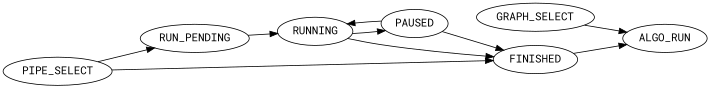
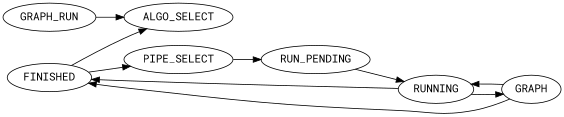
node "GRAPH_SELECT": label "GRAPH_SELECT" -> "GRAPH_RUN"
node "PAUSED": label "PAUSED" -> "GRAPH"
node "ALGO_RUN": label "ALGO_RUN" -> "ALGO_SELECT"
edge "PIPE_SELECT" -> "FINISHED": reversed
